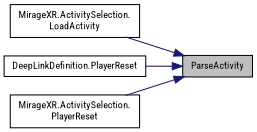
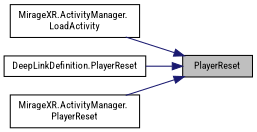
node "MirageXR.ActivitySelection. LoadActivity": label "MirageXR.ActivitySelection. LoadActivity" -> "MirageXR.ActivityManager. LoadActivity"
node "ParseActivity": label "ParseActivity" -> "PlayerReset"
node "MirageXR.ActivitySelection. PlayerReset": label "MirageXR.ActivitySelection. PlayerReset" -> "MirageXR.ActivityManager. PlayerReset"
